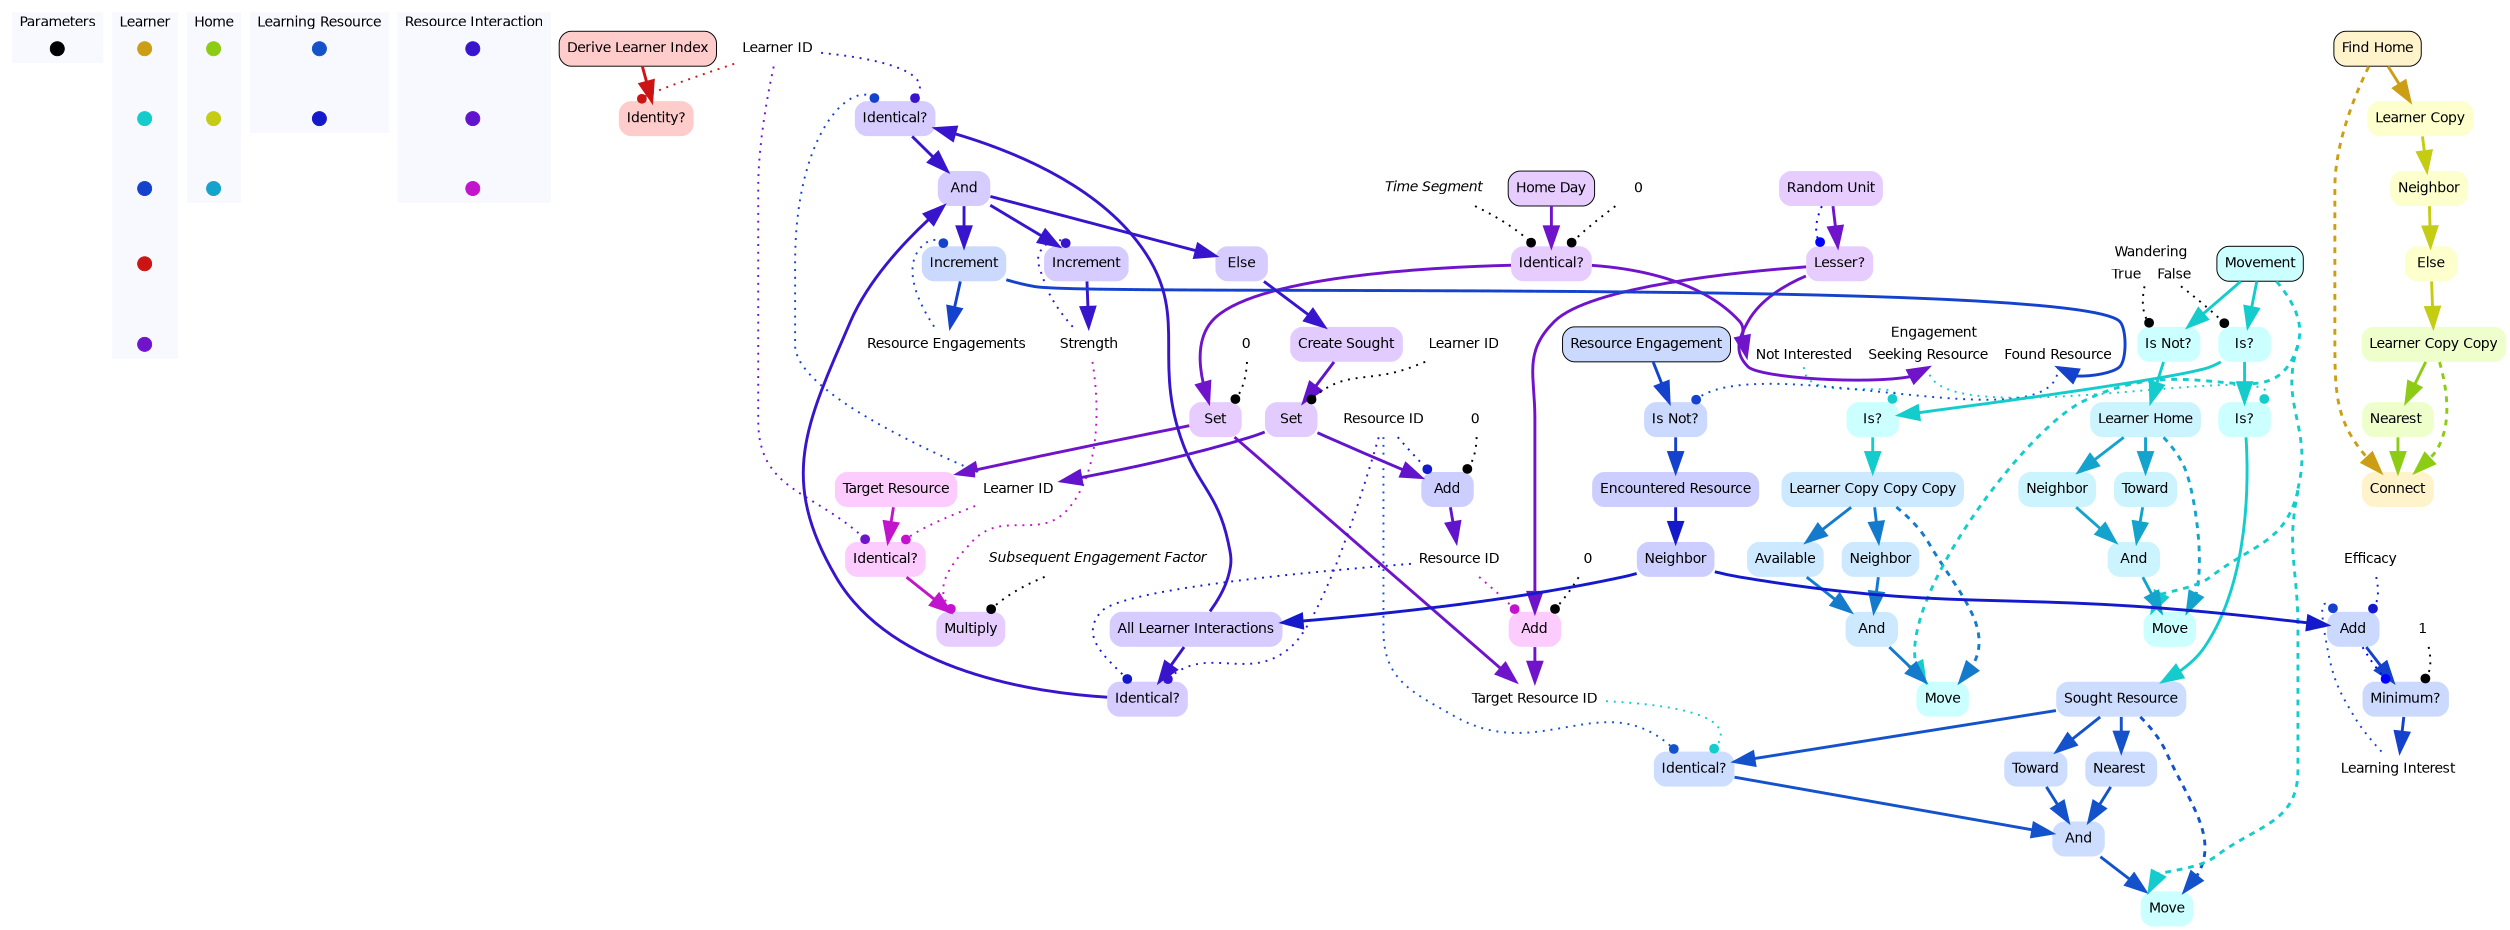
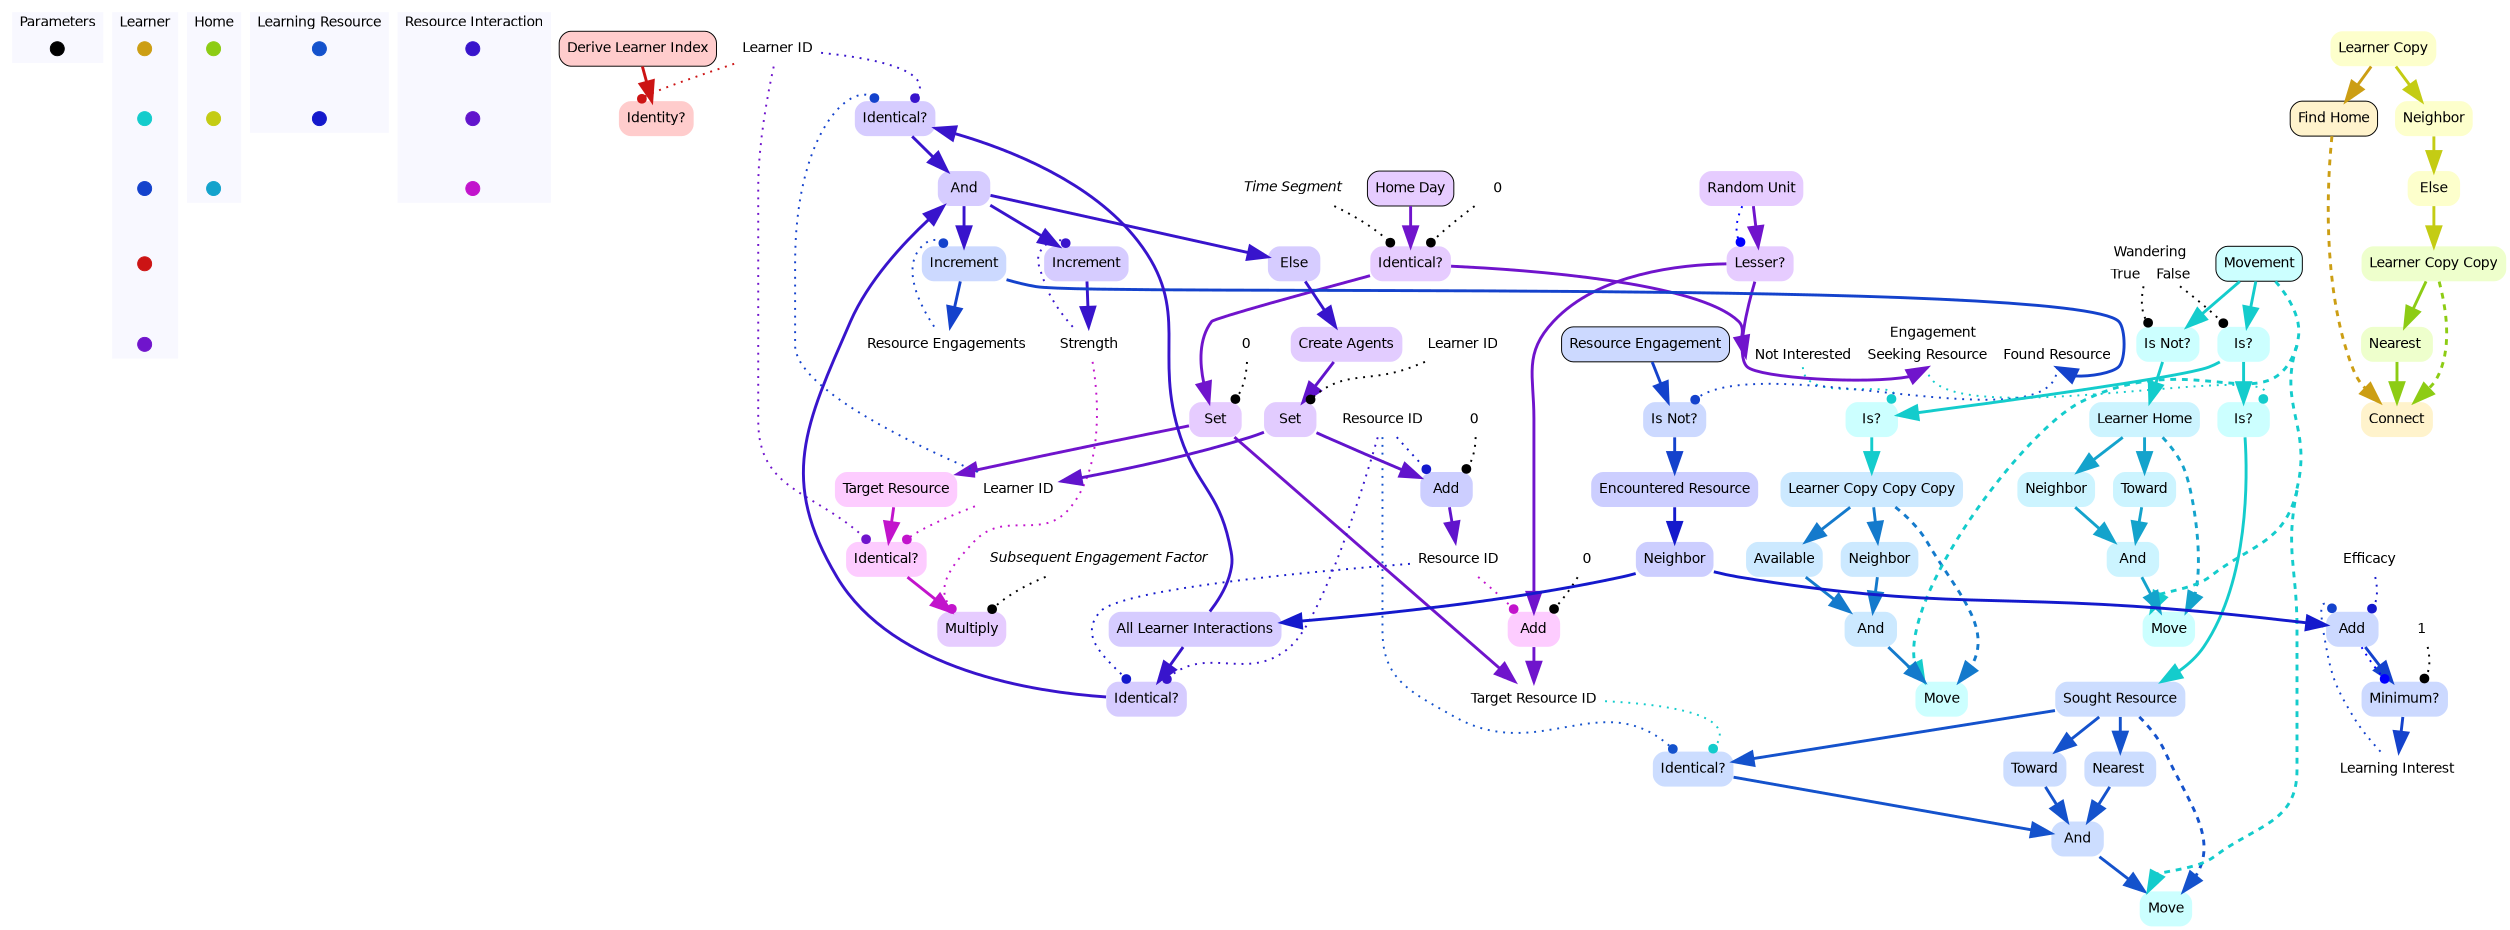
edge "Find Home" -> "Learner Copy": reversed
node "Create Sought": label "Create Sought" -> "Create Agents"
